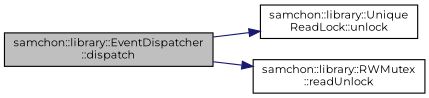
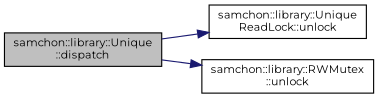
node "samchon::library::EventDispatcher ::dispatch": label "samchon::library::EventDispatcher ::dispatch" -> "samchon::library::Unique ::dispatch"
node "samchon::library::RWMutex ::readUnlock": label "samchon::library::RWMutex ::readUnlock" -> "samchon::library::RWMutex ::unlock"
